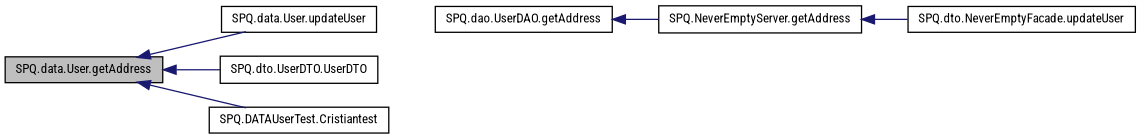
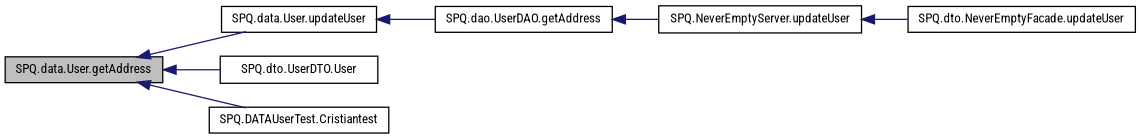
edge "SPQ.dao.UserDAO.getAddress" -> "SPQ.data.User.updateUser": added
node "SPQ.NeverEmptyServer.getAddress": label "SPQ.NeverEmptyServer.getAddress" -> "SPQ.NeverEmptyServer.updateUser"
node "SPQ.dto.UserDTO.UserDTO": label "SPQ.dto.UserDTO.UserDTO" -> "SPQ.dto.UserDTO.User"
